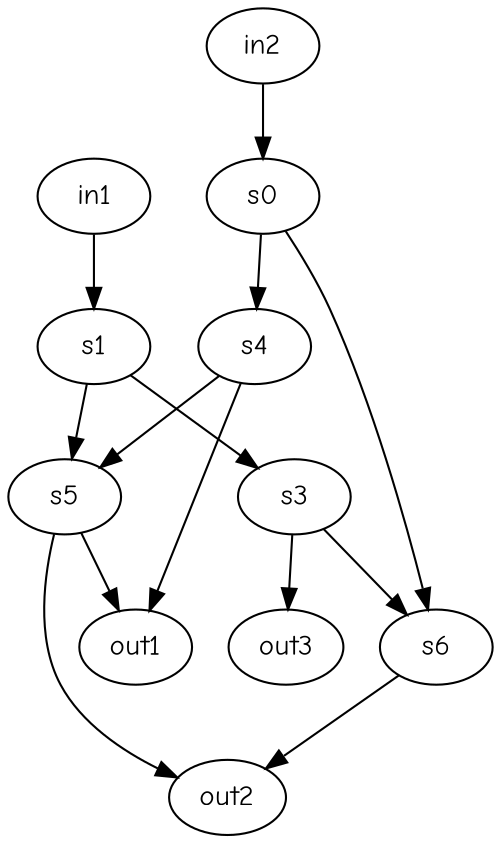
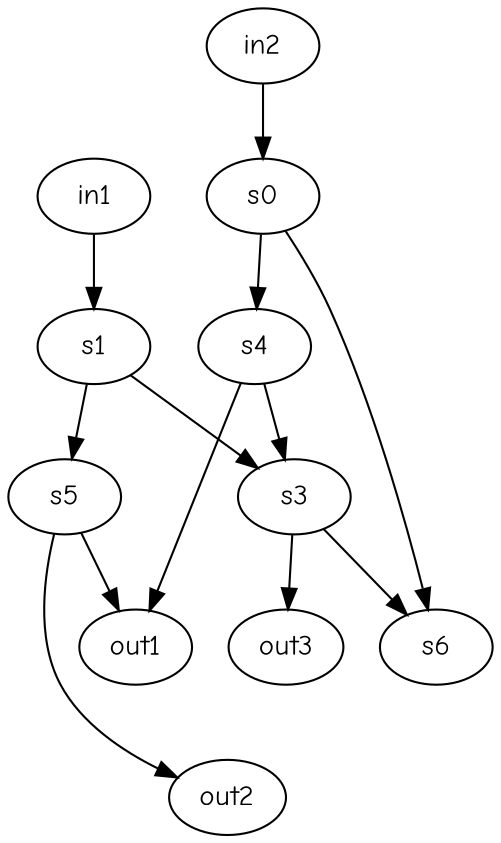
edge "s4" -> "s5": now "s4" -> "s3"
edge "s6" -> "out2": removed
